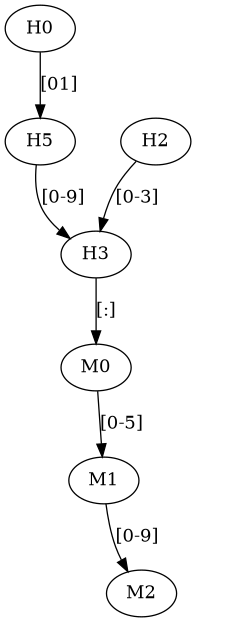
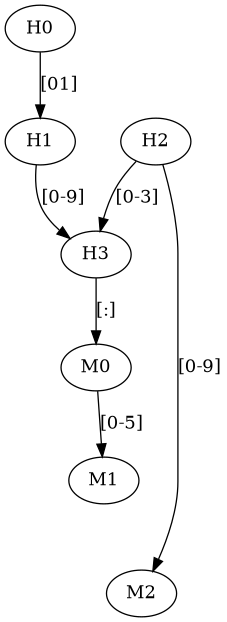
node "H5": label "H5" -> "H1"
edge "M1" -> "M2": now "H2" -> "M2"
